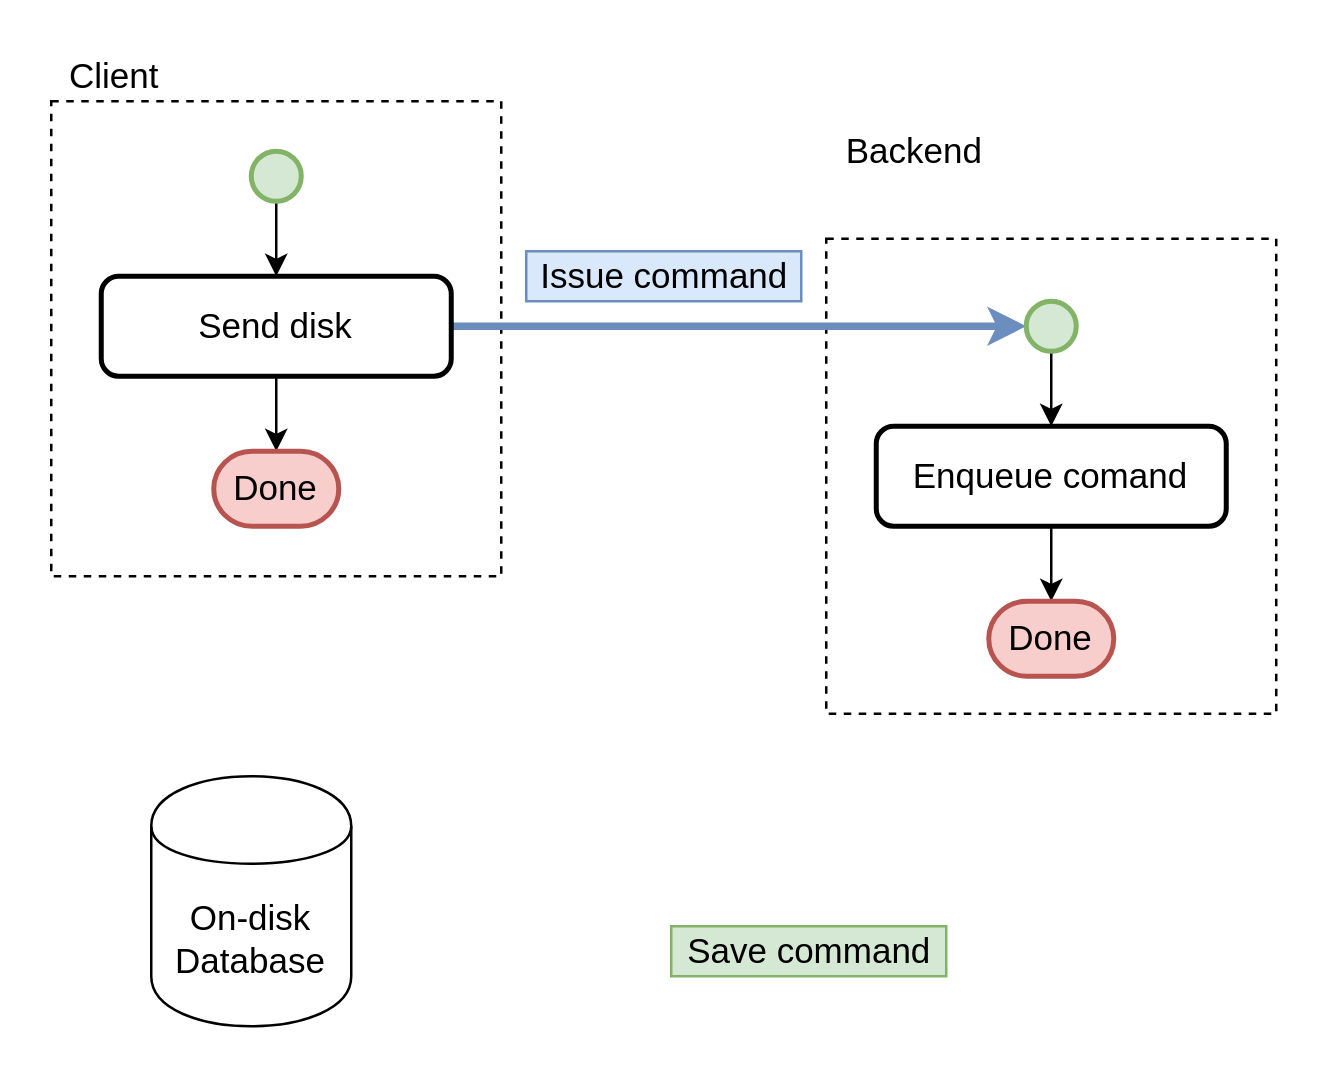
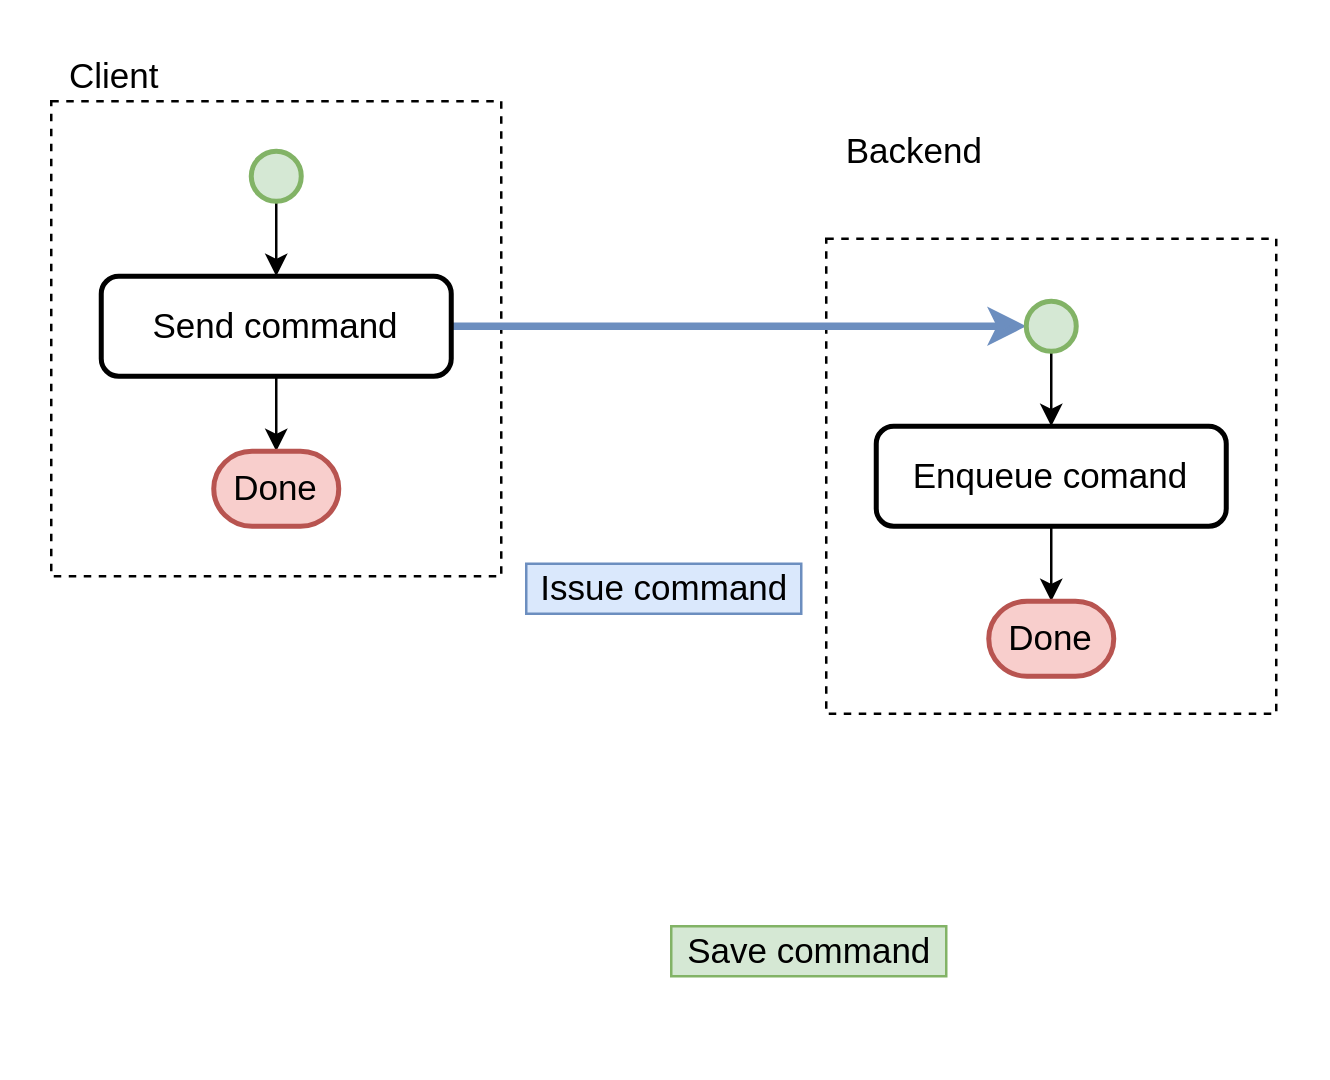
node "Issue command": moved (664, 276) -> (664, 589)
node "Send disk": label "Send disk" -> "Send command"
node "On-disk Database": removed
